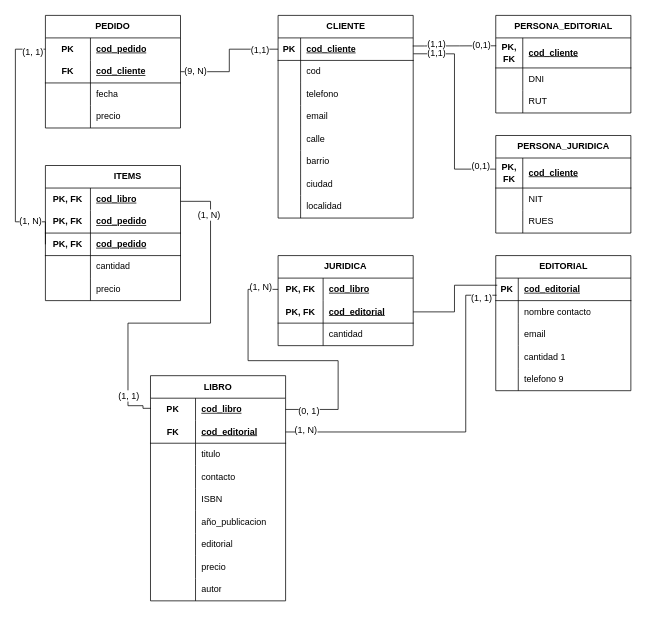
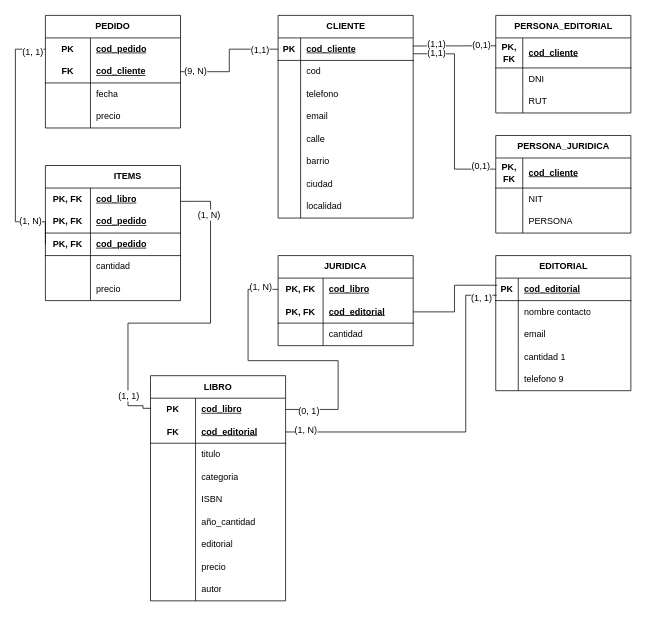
node "RUES": label "RUES" -> "PERSONA"
node "contacto": label "contacto" -> "categoria"
node "año_publicacion": label "año_publicacion" -> "año_cantidad"
